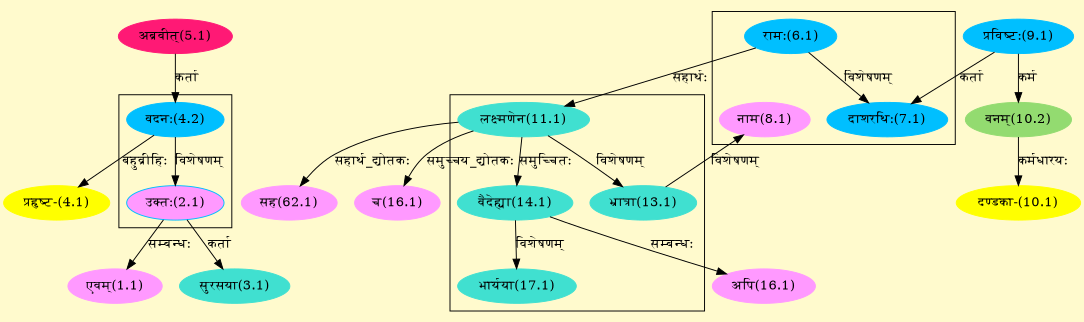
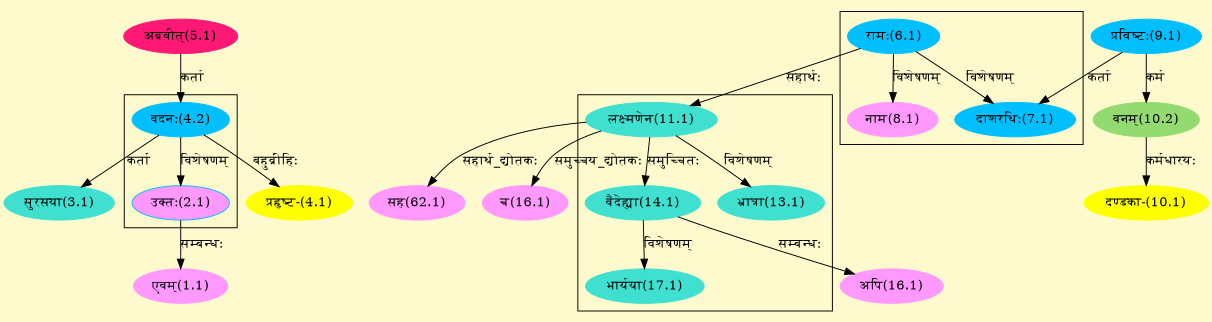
edge "भ्रात्रा(13.1)" -> "नाम(8.1)": now "रामः(6.1)" -> "नाम(8.1)"
edge "उक्तः(2.1)" -> "सुरसया(3.1)": now "वदनः(4.2)" -> "सुरसया(3.1)"
